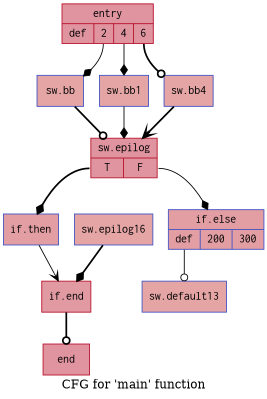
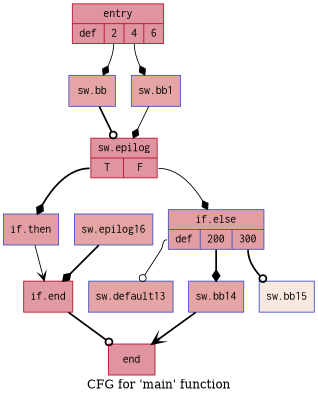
node "sw.bb4": removed
node "sw.bb14": added
node "sw.bb15": added
